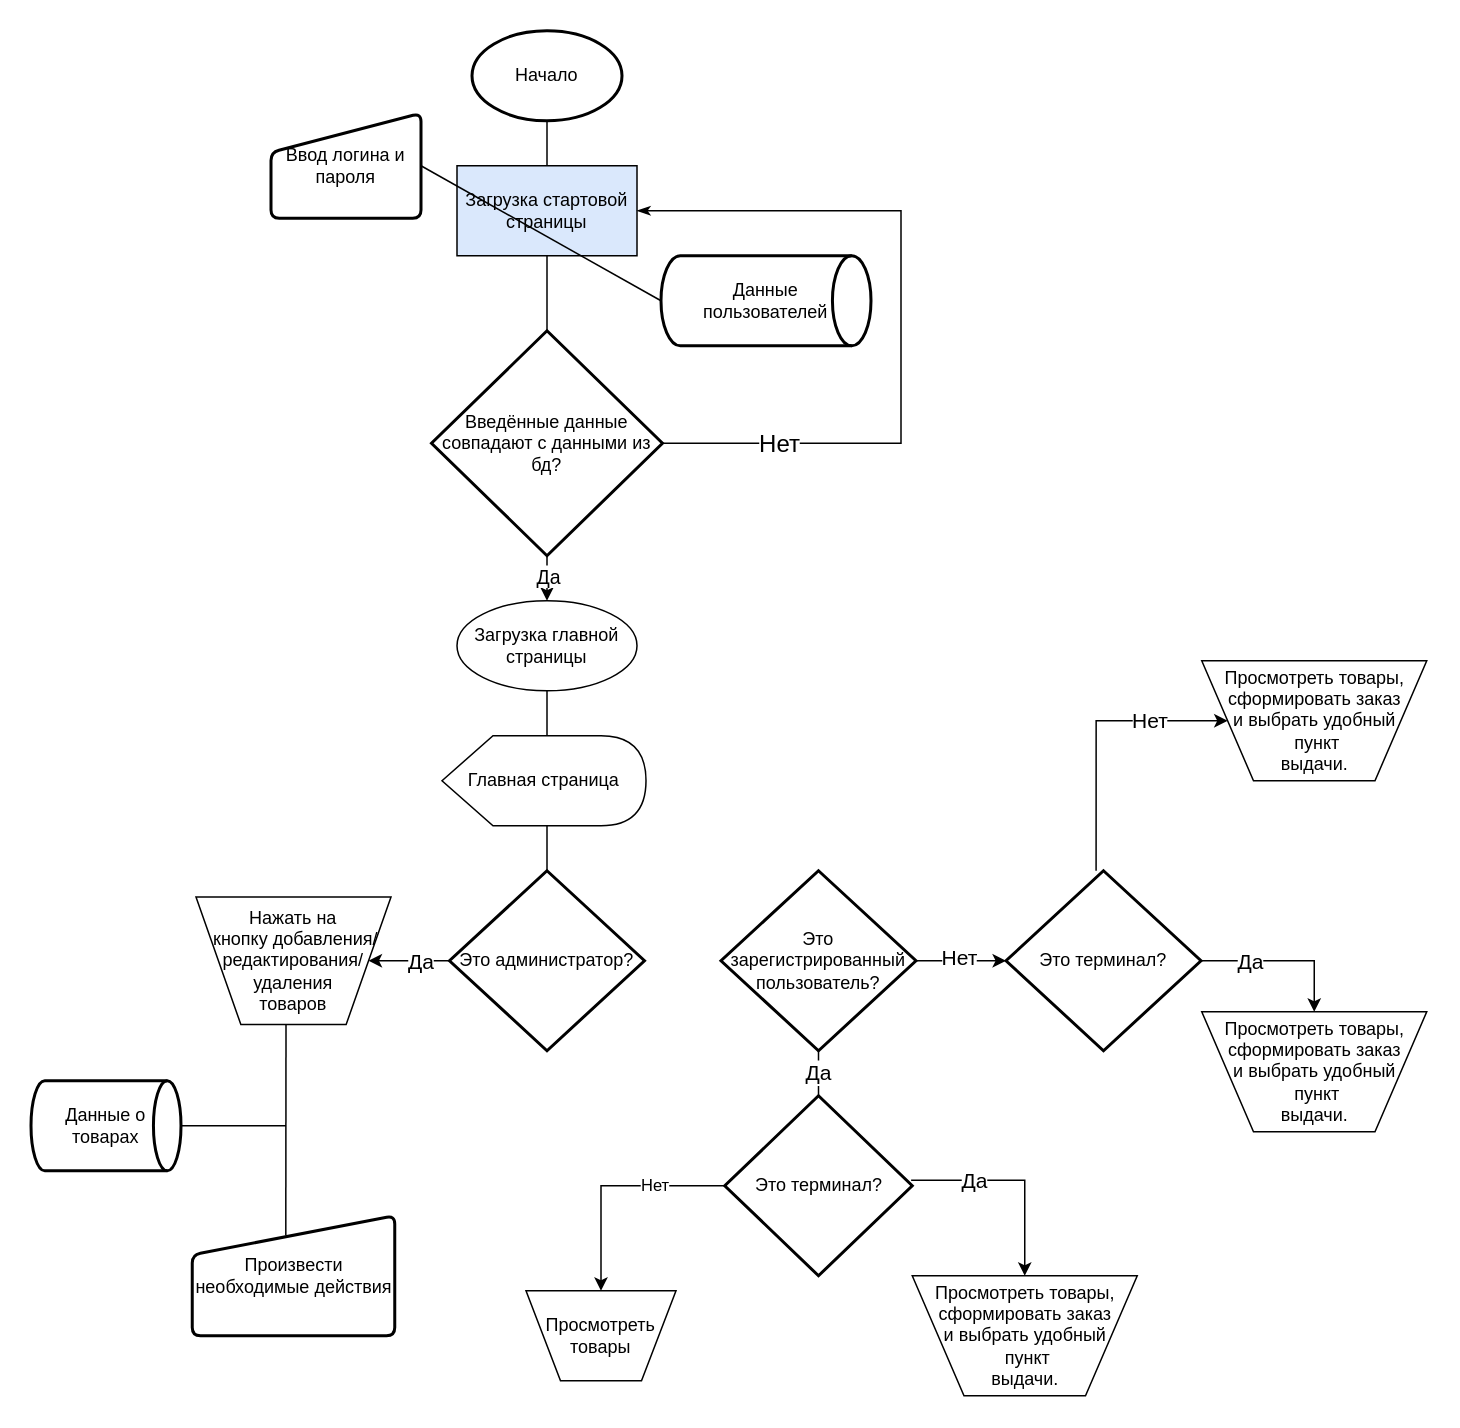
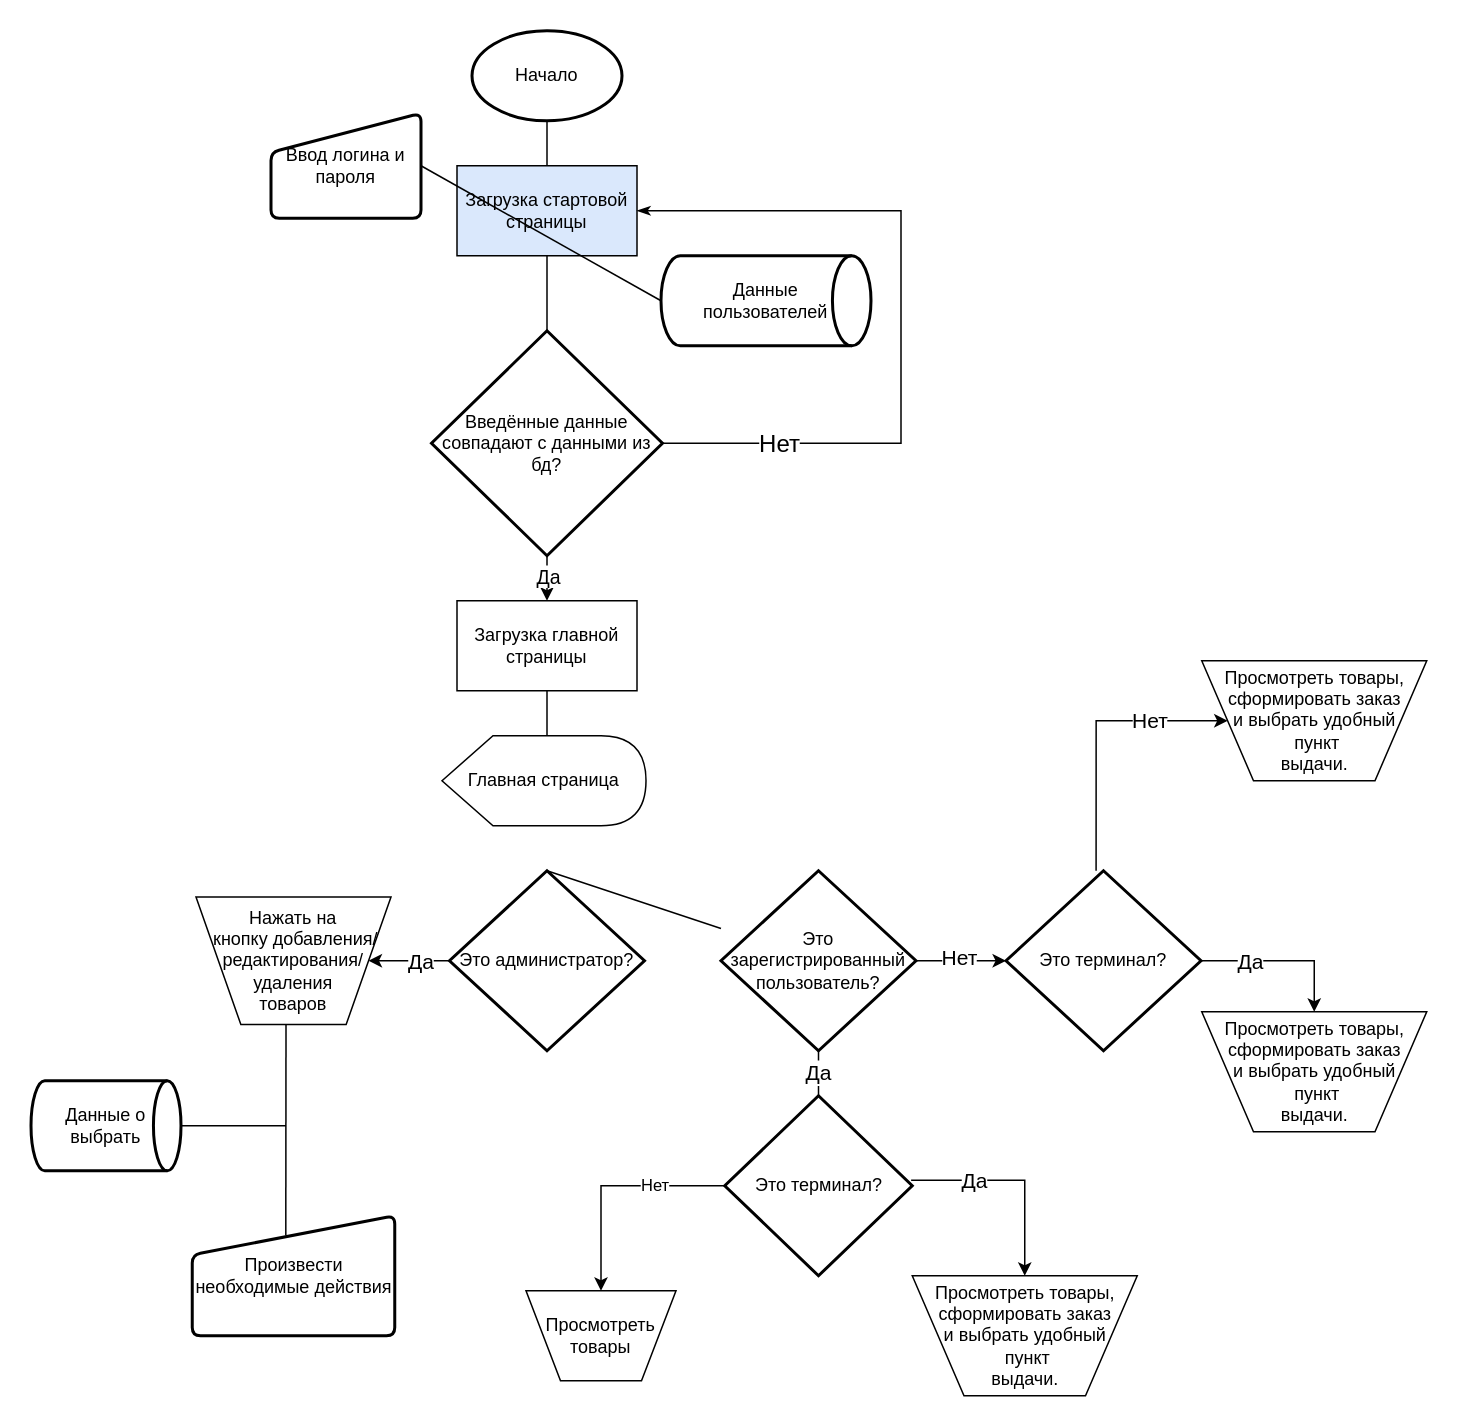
node "Загрузка главной страницы": shape ellipse -> rectangle
edge "Главная страница" -- "Это администратор?": now "Это зарегистрированный пользователь?" -- "Это администратор?"
node "Данные о товарах": label "Данные о товарах" -> "Данные о выбрать"
